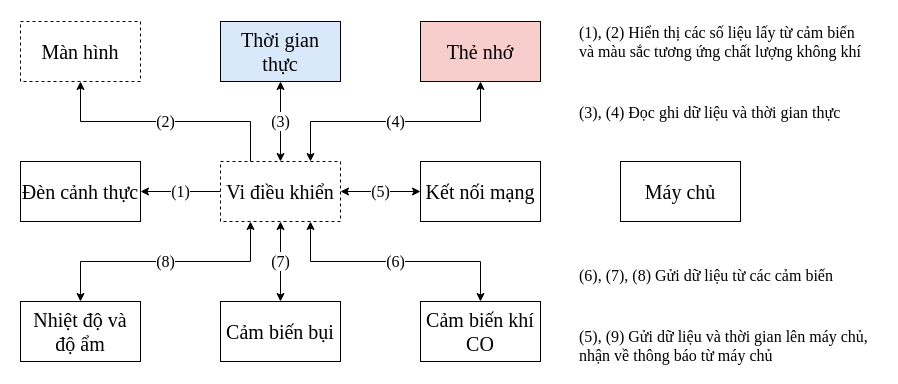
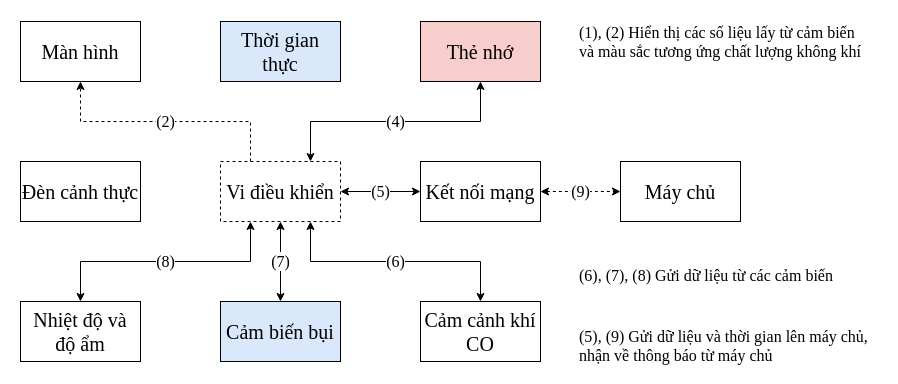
node "Màn hình": style dashed -> solid
node "(3), (4) Đọc ghi dữ liệu và thời gian thực": removed
edge "Vi điều khiển" -> "Màn hình": style solid -> dashed
edge "Thời gian thực" -- "Vi điều khiển": removed, label "(3)"
edge "Vi điều khiển" -> "Đèn cảnh thực": removed, label "(1)"
edge "Kết nối mạng" -- "Máy chủ": added, label "(9)"
node "Cảm biến bụi": fillcolor #ffffff -> #dae8fc
node "Cảm biến khí CO": label "Cảm biến khí CO" -> "Cảm cảnh khí CO"
